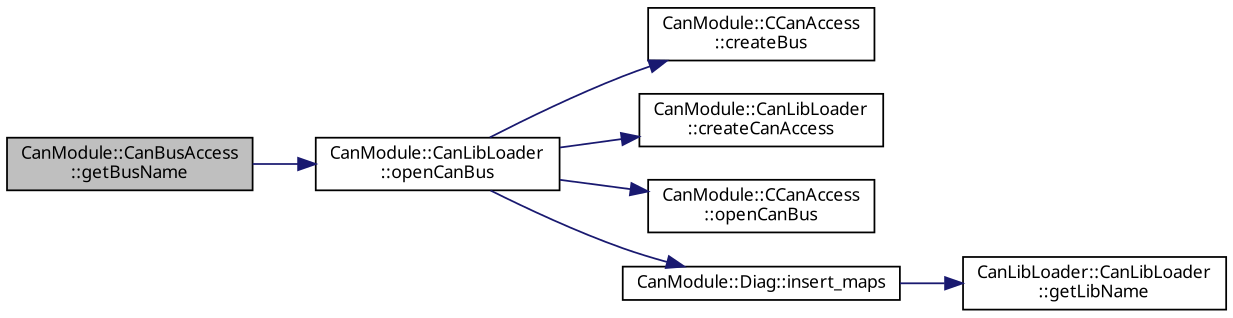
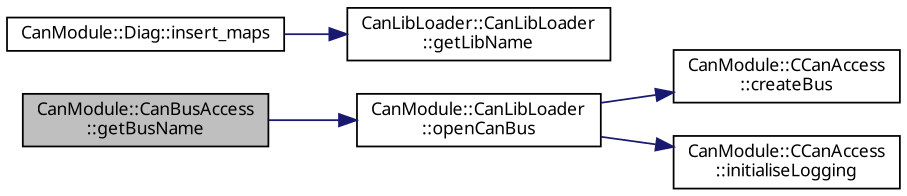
node "CanModule::CanLibLoader ::createCanAccess": removed
node "CanModule::CCanAccess ::openCanBus": label "CanModule::CCanAccess ::openCanBus" -> "CanModule::CCanAccess ::initialiseLogging"
edge "CanModule::CanLibLoader ::openCanBus" -> "CanModule::Diag::insert_maps": removed
